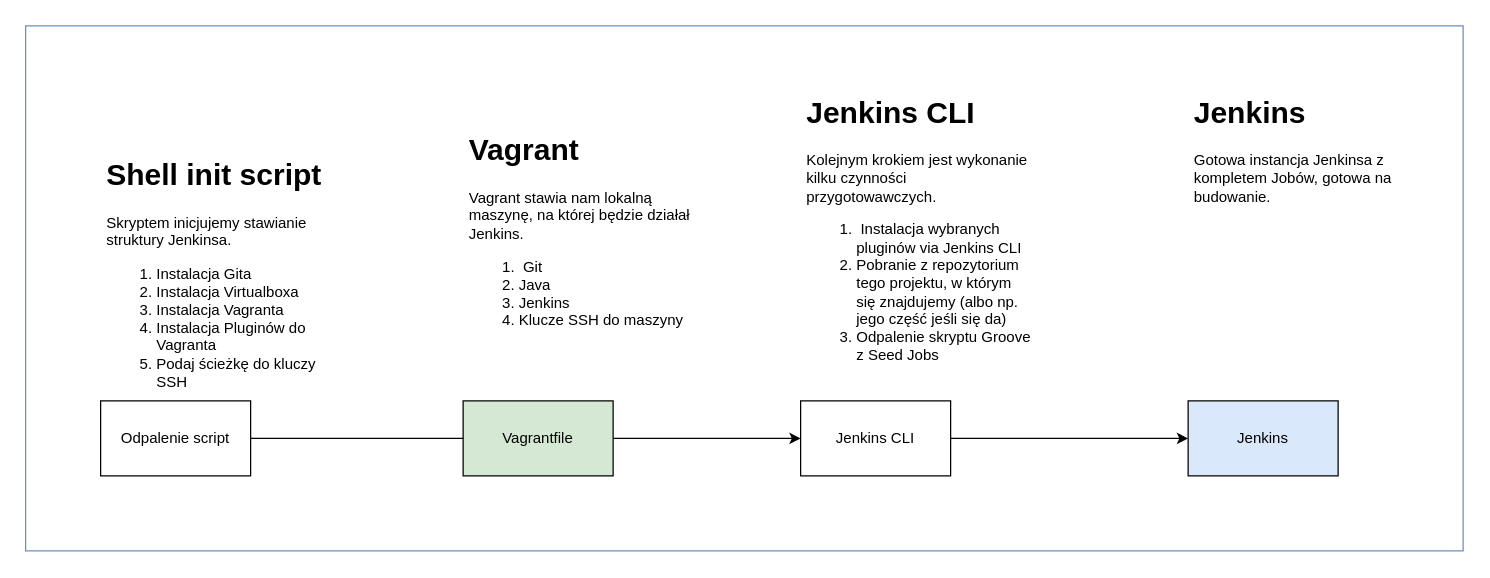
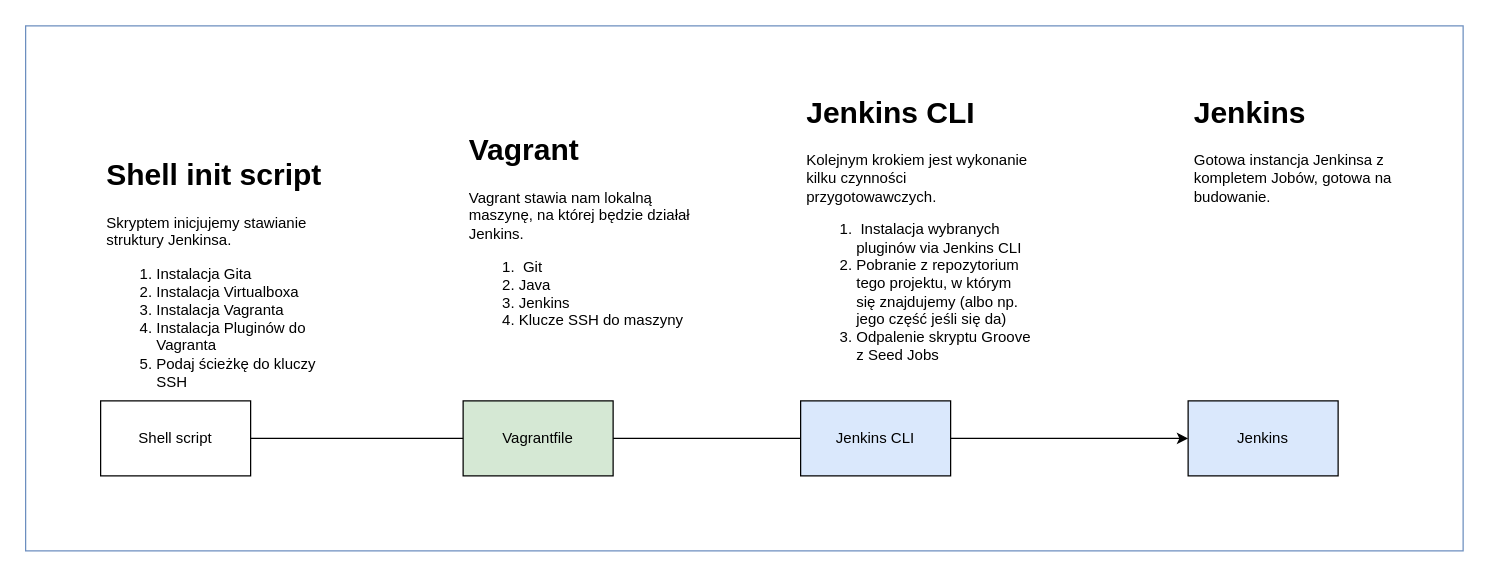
node "Odpalenie script": label "Odpalenie script" -> "Shell script"
edge "Vagrantfile" -> "Jenkins CLI": arrowhead classic -> none
node "Jenkins CLI": fillcolor #ffffff -> #dae8fc
